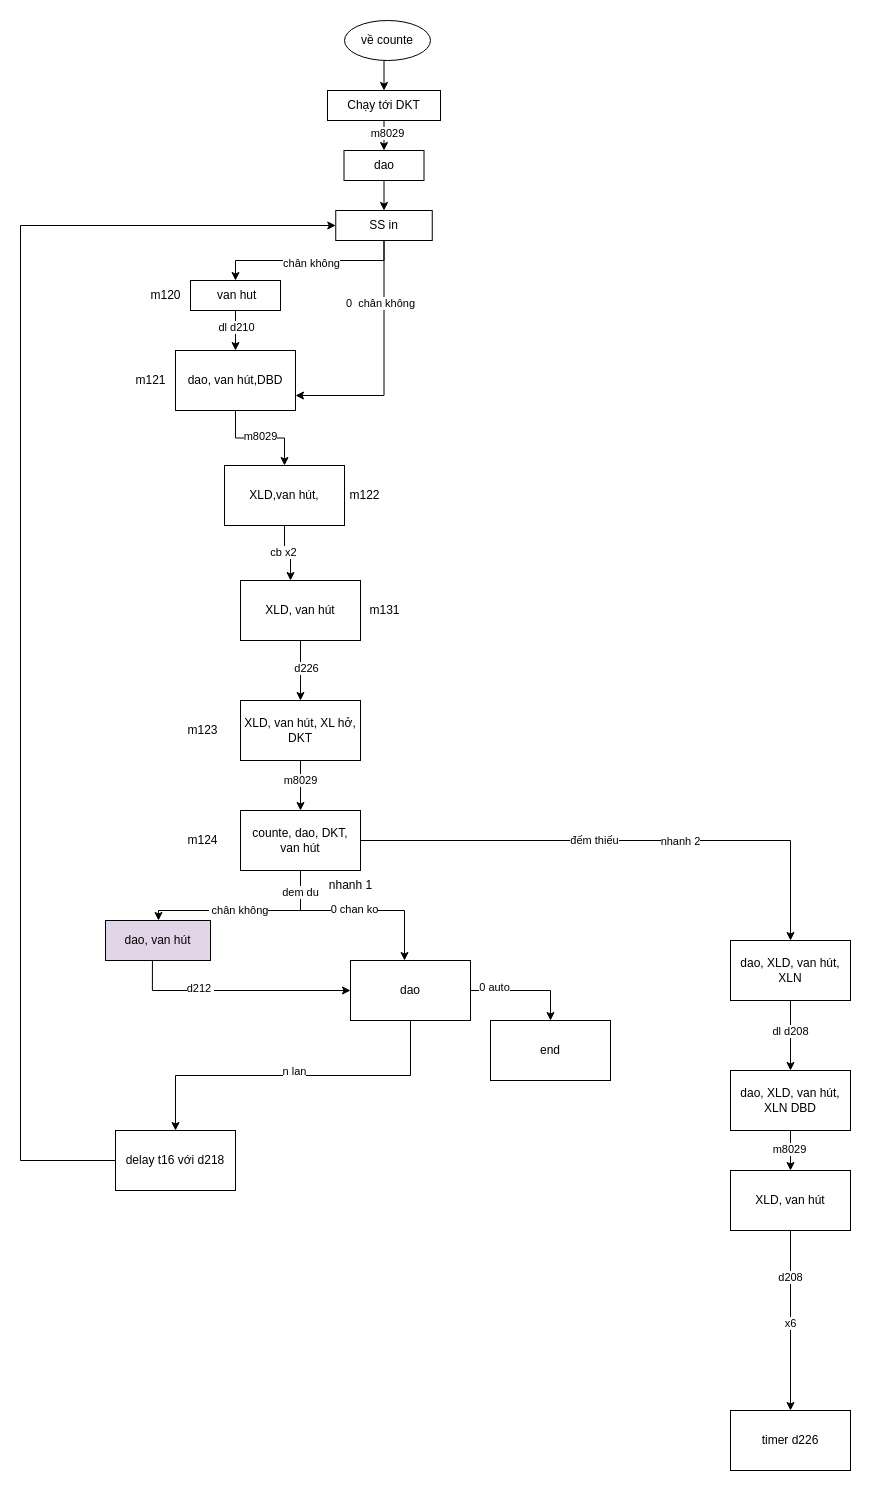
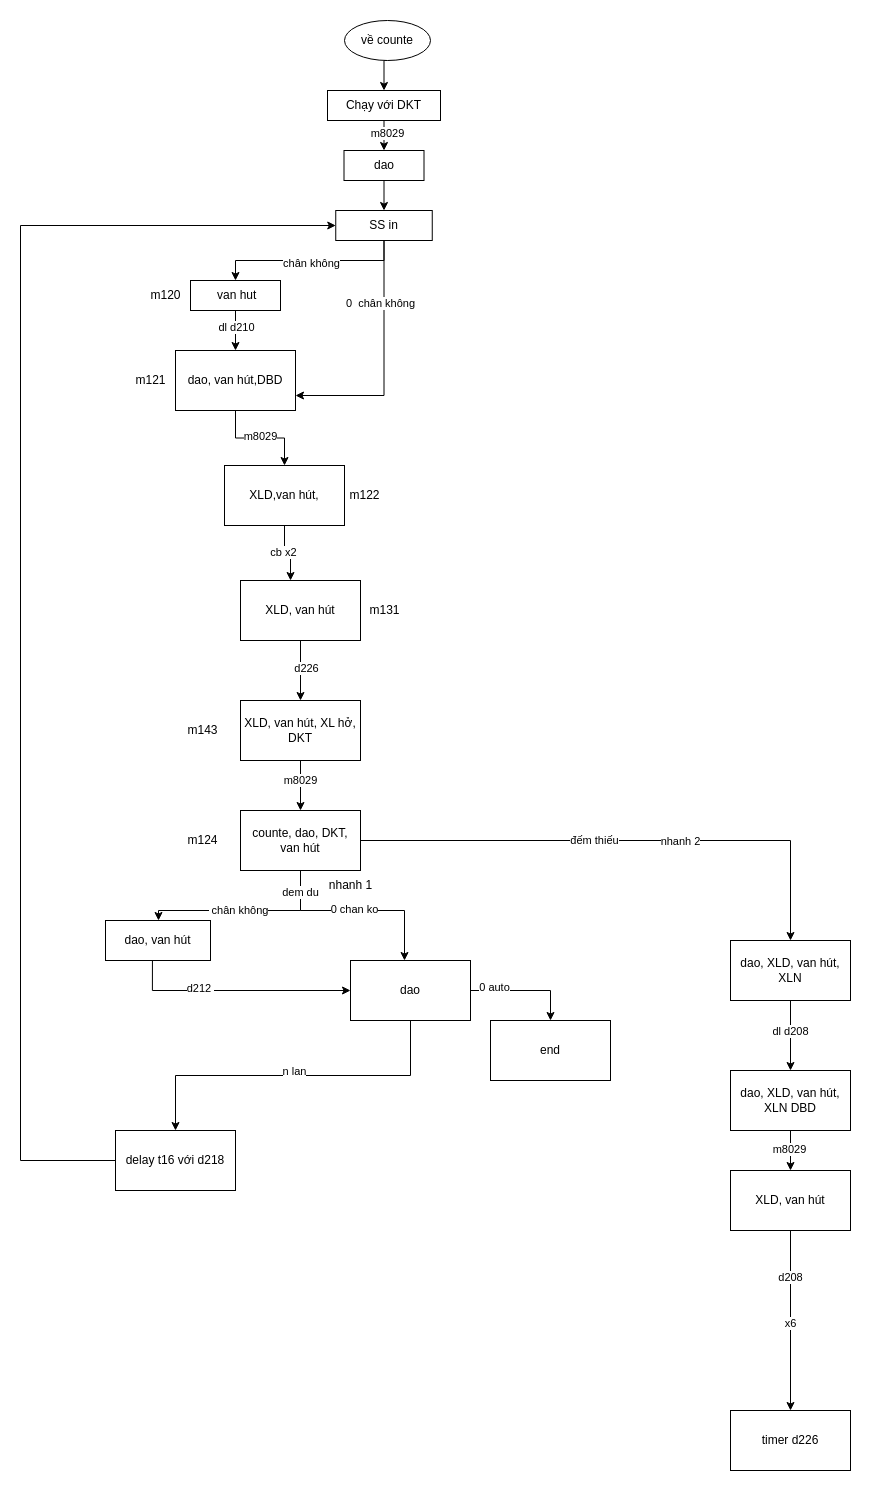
node "Chạy tới DKT": label "Chạy tới DKT" -> "Chạy với DKT"
node "m123": label "m123" -> "m143"
node "dao, van hút": fillcolor #e1d5e7 -> #ffffff
